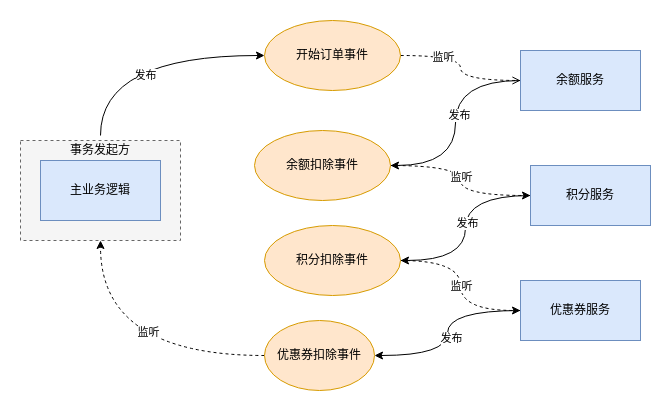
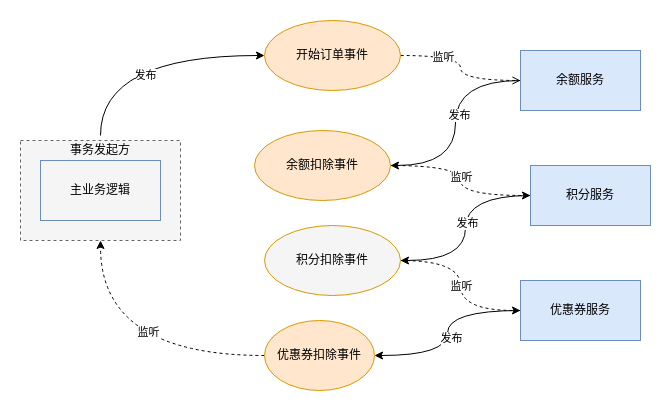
node "主业务逻辑": fillcolor #dae8fc -> #f5f5f5
node "积分扣除事件": fillcolor #ffe6cc -> #f5f5f5
